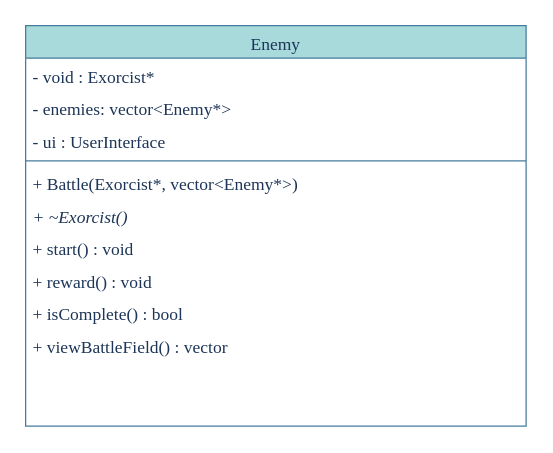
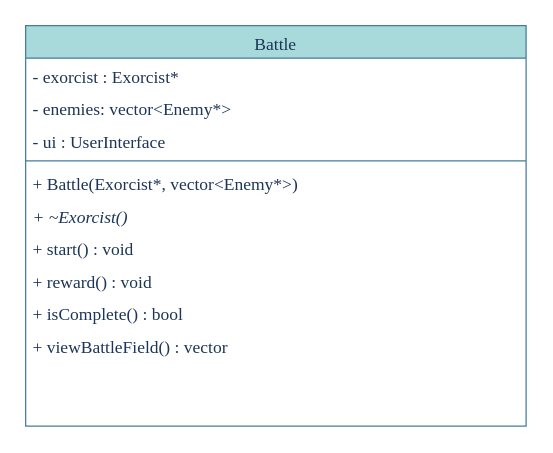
node "Enemy": label "Enemy" -> "Battle"
node "- void : Exorcist*": label "- void : Exorcist*" -> "- exorcist : Exorcist*"
